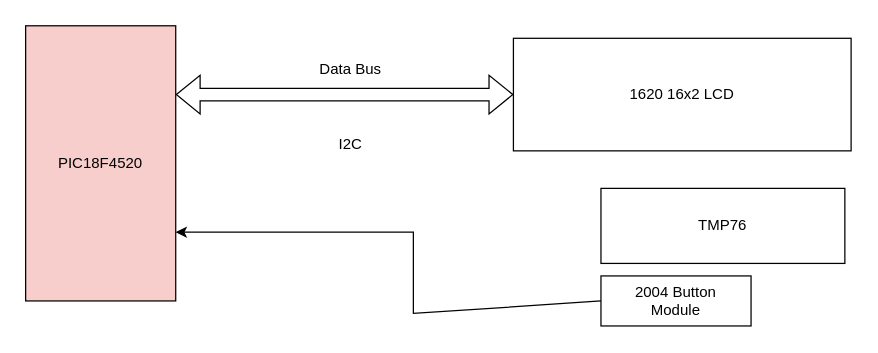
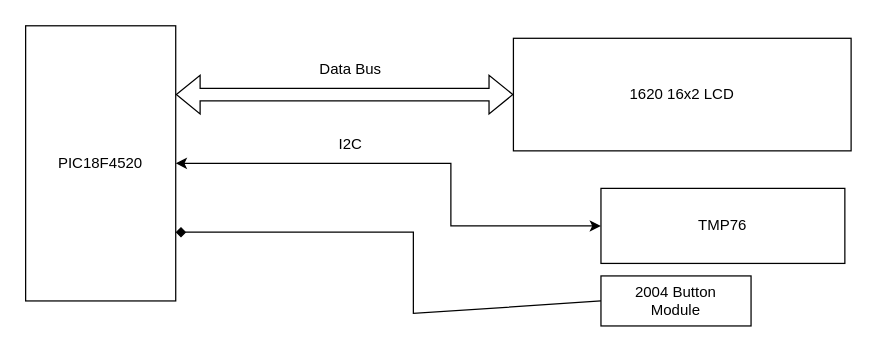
node "PIC18F4520": fillcolor #f8cecc -> #ffffff
edge "PIC18F4520" -- "TMP76": added
edge "2004 Button Module" -> "PIC18F4520": arrowhead classic -> diamond
